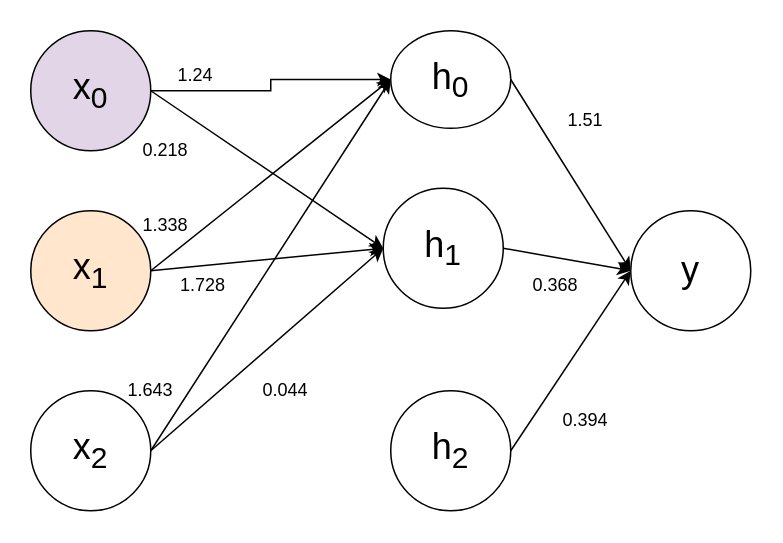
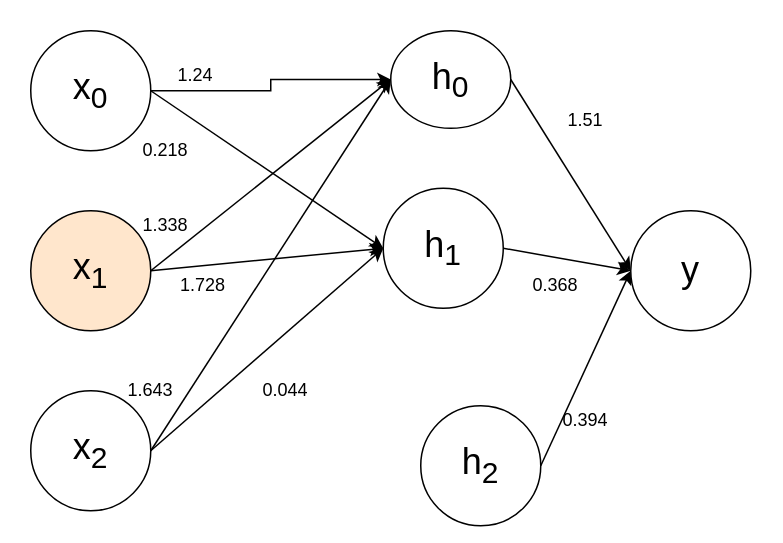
node "x0": fillcolor #e1d5e7 -> #ffffff
node "h2": moved (451, 451) -> (481, 466)
